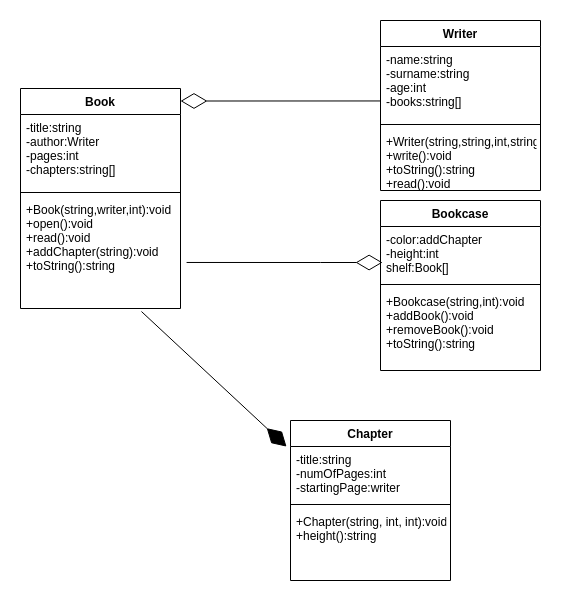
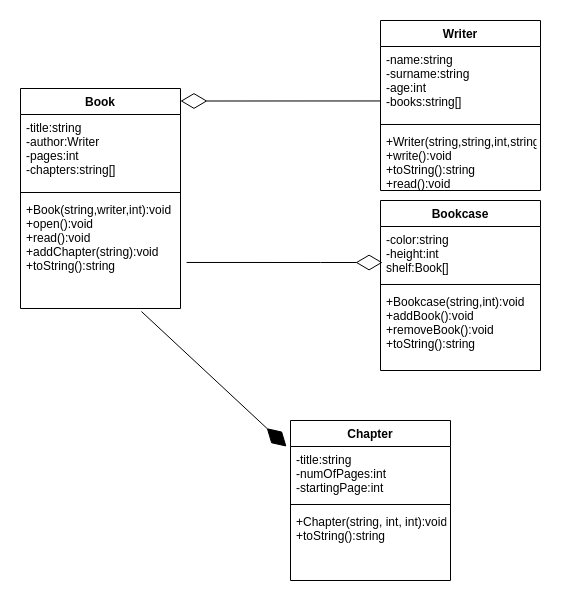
node "-color:addChapter -height:int shelf:Book[]": label "-color:addChapter -height:int shelf:Book[]" -> "-color:string -height:int shelf:Book[]"
node "-title:string -numOfPages:int -startingPage:writer": label "-title:string -numOfPages:int -startingPage:writer" -> "-title:string -numOfPages:int -startingPage:int"
node "+Chapter(string, int, int):void +height():string": label "+Chapter(string, int, int):void +height():string" -> "+Chapter(string, int, int):void +toString():string"
